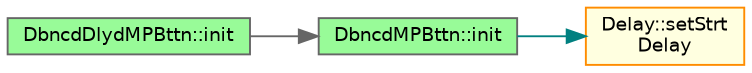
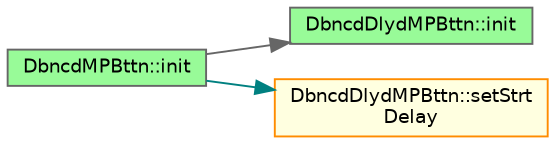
edge "DbncdDlydMPBttn::init" -> "DbncdMPBttn::init": reversed
node "Delay::setStrt Delay": label "Delay::setStrt Delay" -> "DbncdDlydMPBttn::setStrt Delay"
